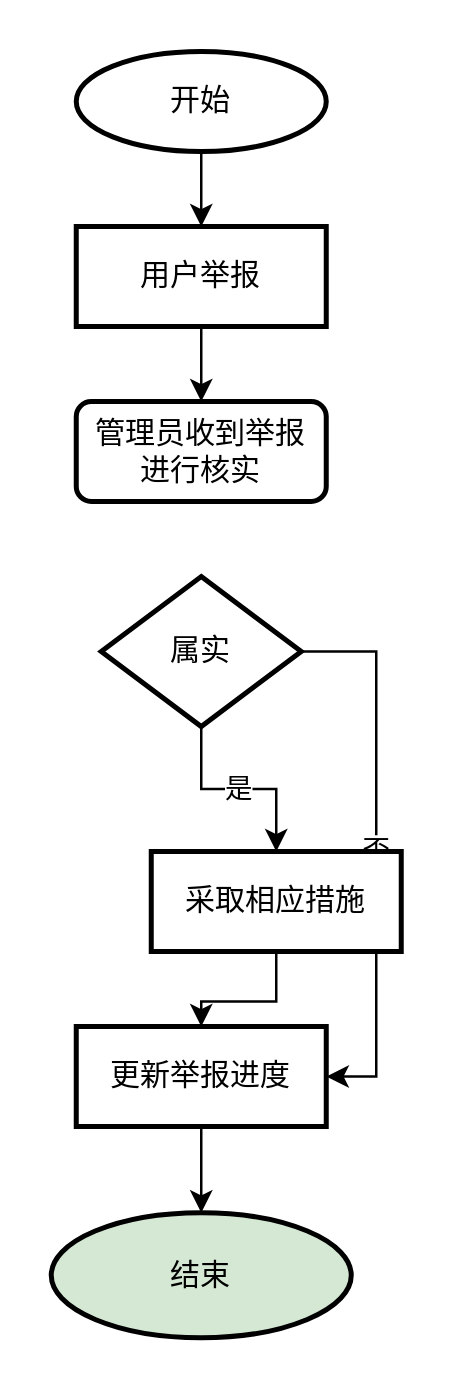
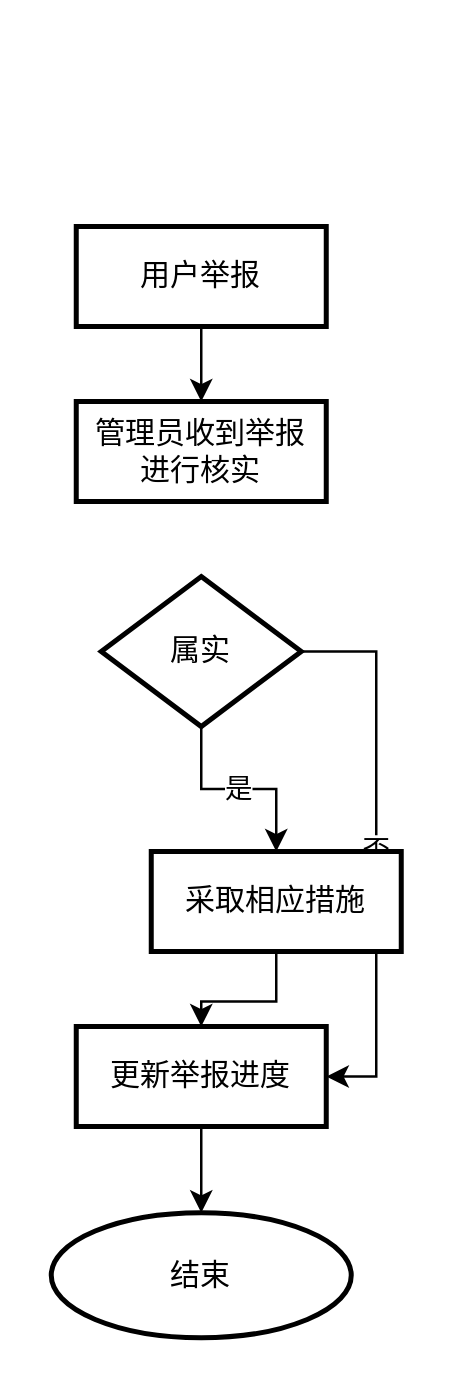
node "开始": removed
edge "开始" -> "用户举报": removed
node "管理员收到举报 进行核实": shape rounded rectangle -> rectangle
node "结束": fillcolor #d5e8d4 -> #ffffff
